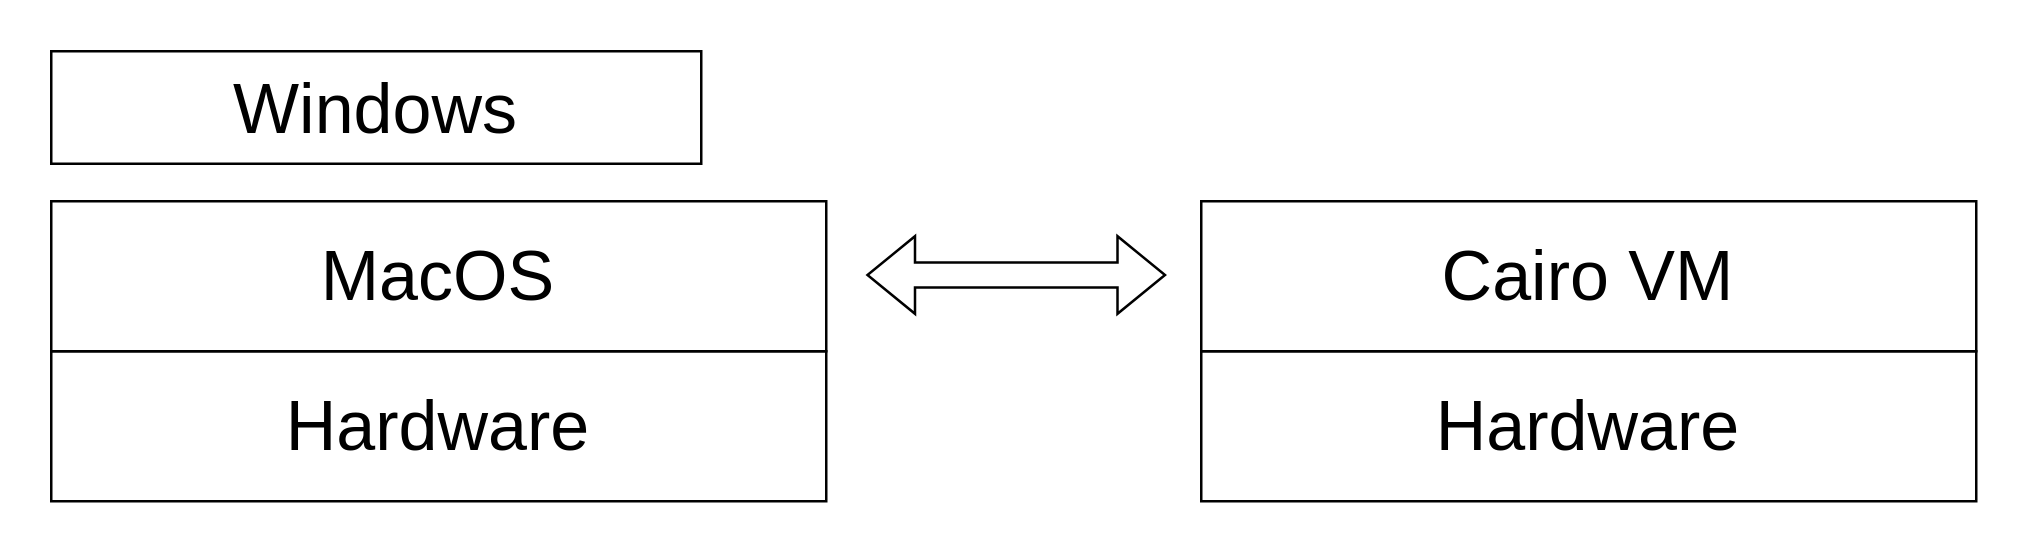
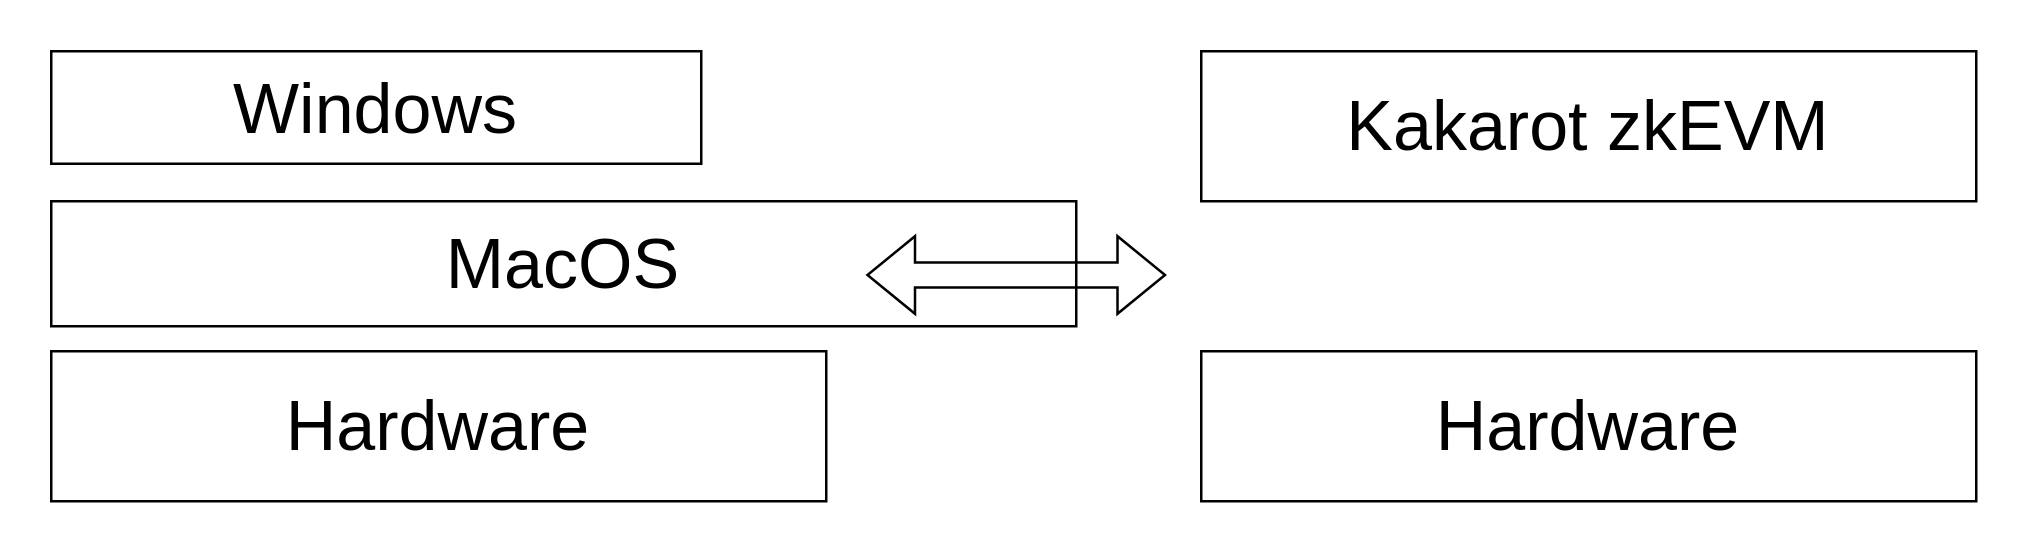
node "Kakarot zkEVM": added
node "MacOS": size 775x150 -> 1025x125
node "Cairo VM": removed
